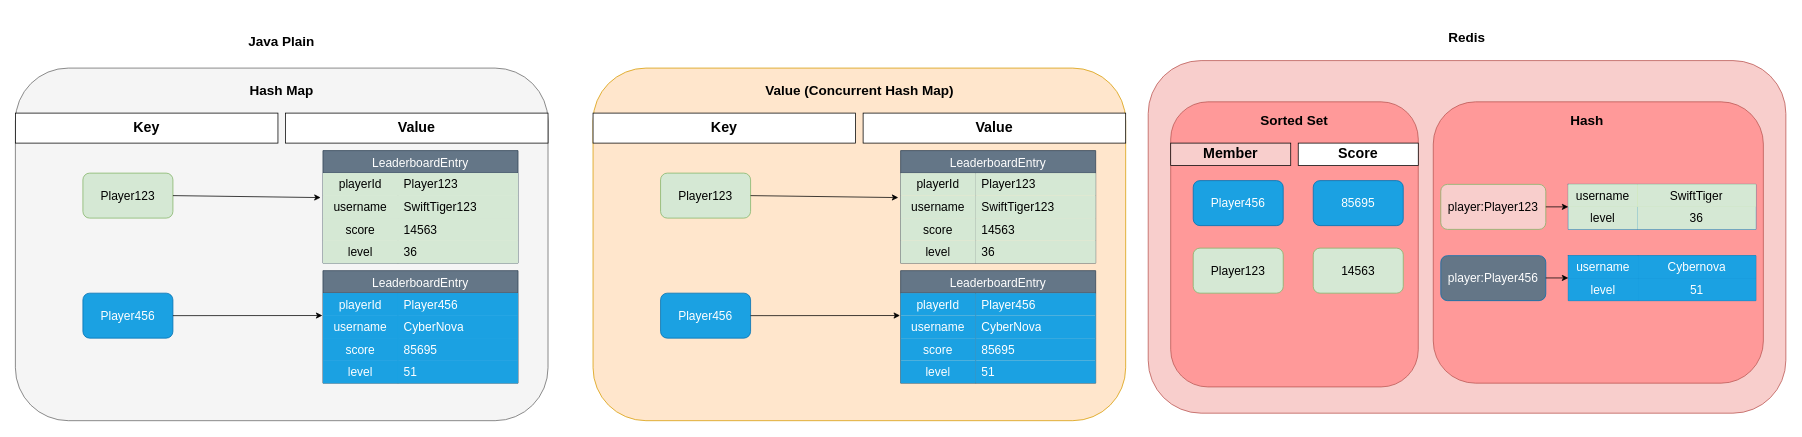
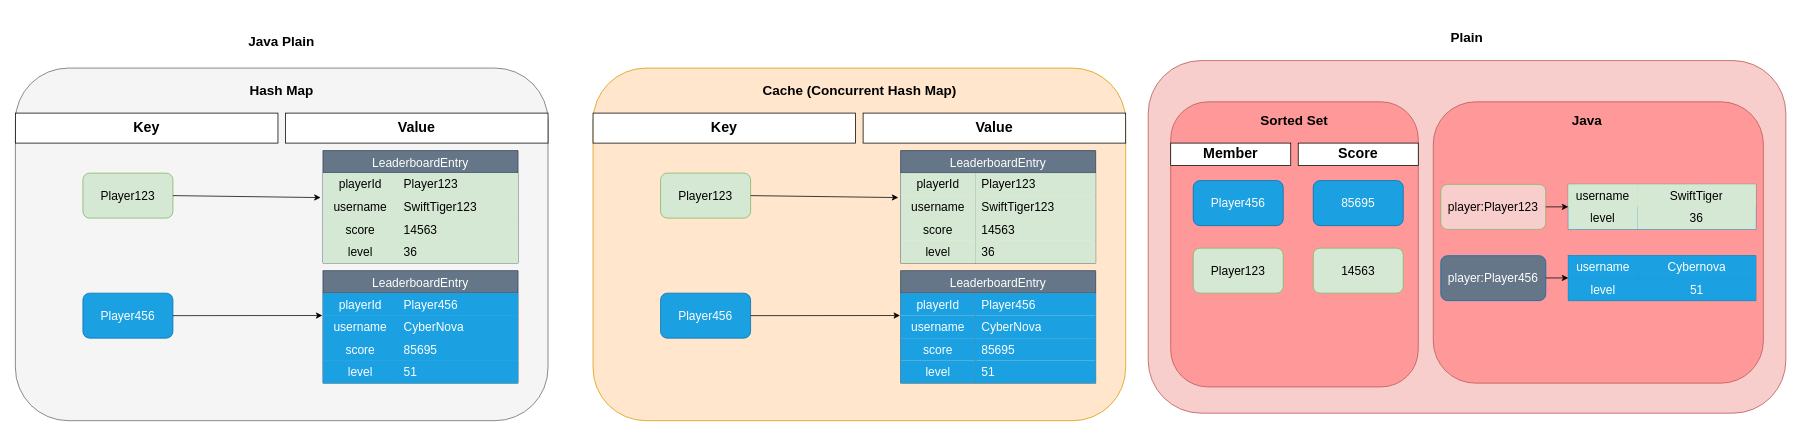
node "Redis": label "Redis" -> "Plain"
node "Value (Concurrent Hash Map)": label "Value (Concurrent Hash Map)" -> "Cache (Concurrent Hash Map)"
node "Hash": label "Hash" -> "Java"
node "Member": fillcolor #f8cecc -> #ffffff
